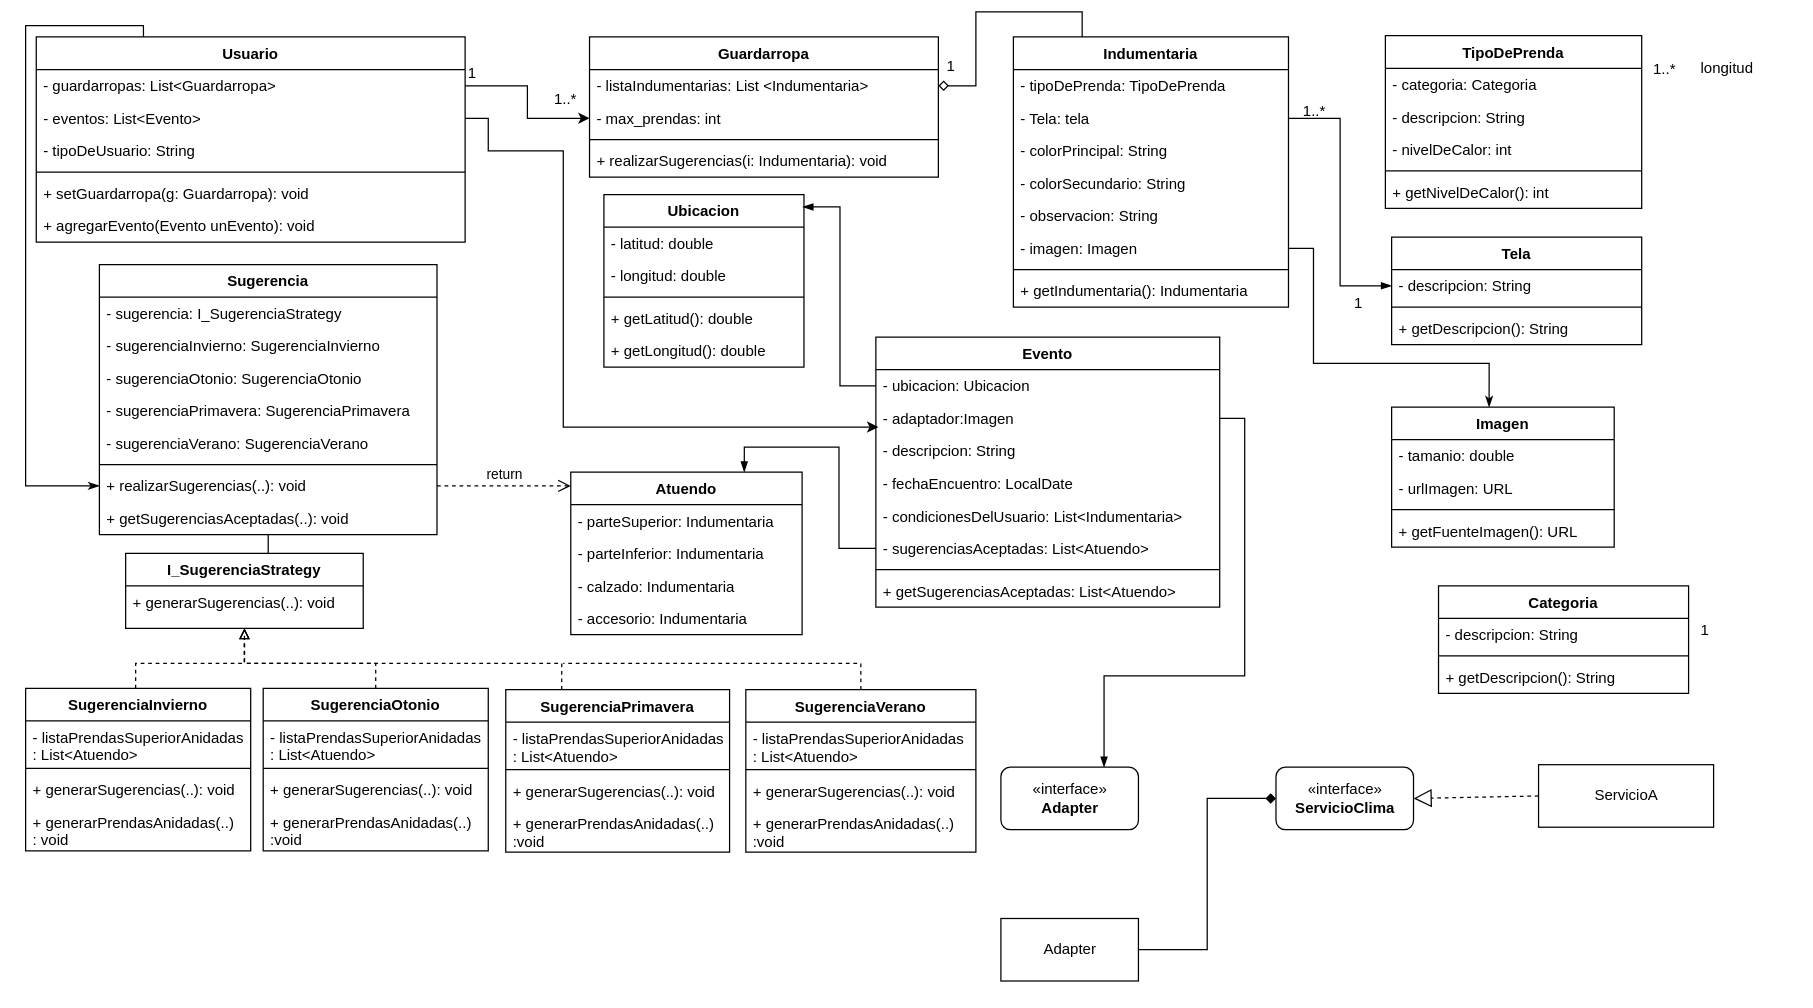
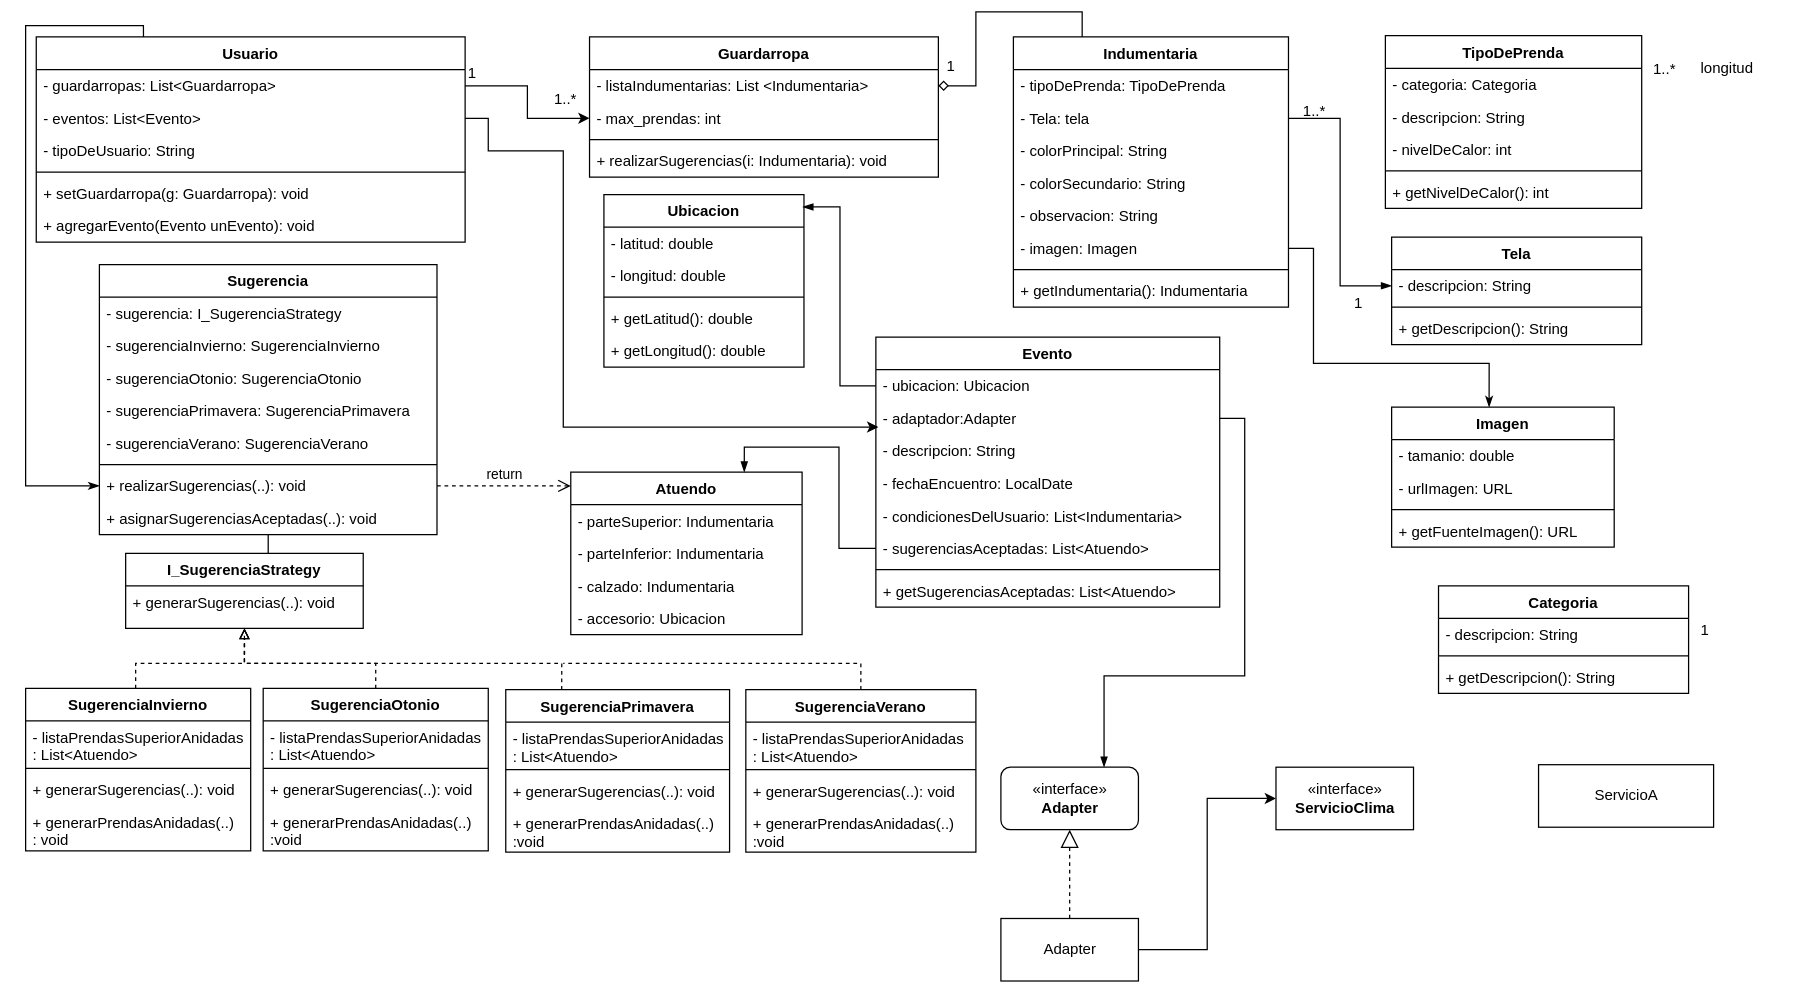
node "- adaptador:Imagen": label "- adaptador:Imagen" -> "- adaptador:Adapter"
node "+ getSugerenciasAceptadas(..): void": label "+ getSugerenciasAceptadas(..): void" -> "+ asignarSugerenciasAceptadas(..): void"
node "- accesorio: Indumentaria": label "- accesorio: Indumentaria" -> "- accesorio: Ubicacion"
edge "ServicioA" -> "«interface» ServicioClima": removed
edge "Adapter" -> "«interface» ServicioClima": arrowhead diamond -> classic
node "«interface» ServicioClima": shape rounded rectangle -> rectangle
edge "Adapter" -> "«interface» Adapter": added
